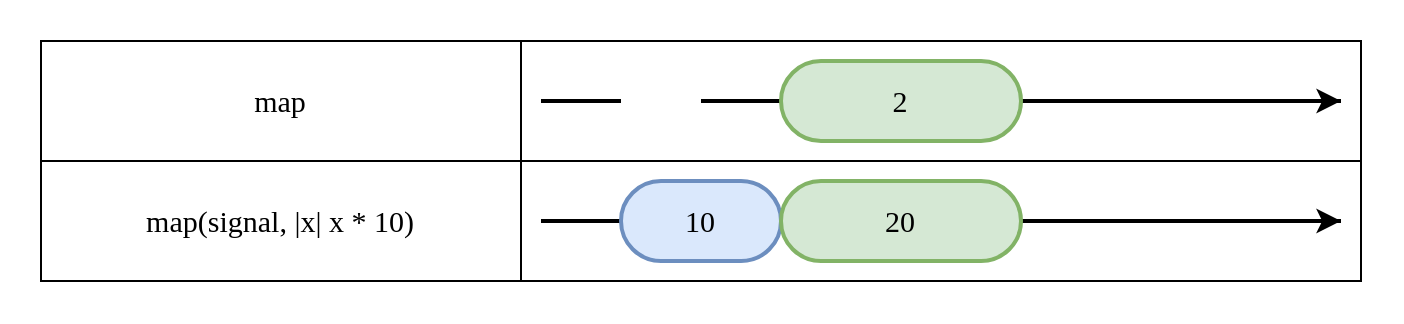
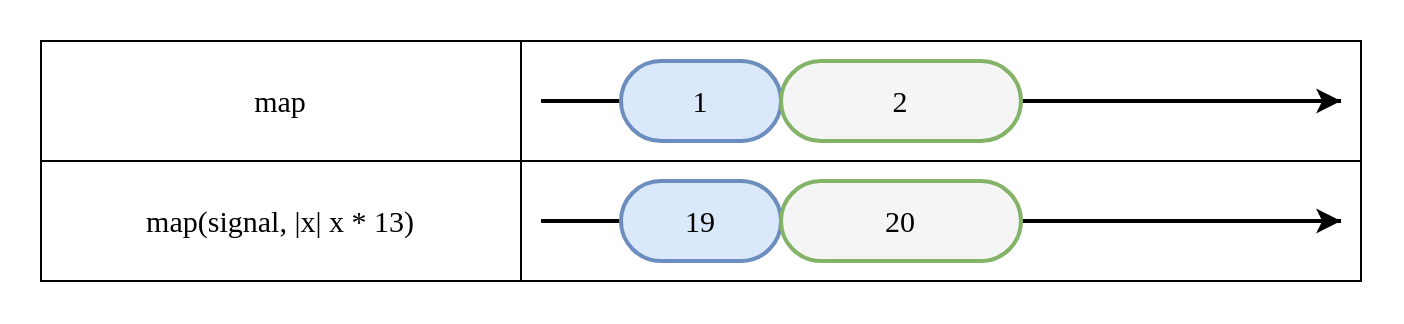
node "1": added
node "2": fillcolor #d5e8d4 -> #f5f5f5
node "map(signal, |x| x * 10)": label "map(signal, |x| x * 10)" -> "map(signal, |x| x * 13)"
node "10": label "10" -> "19"
node "20": fillcolor #d5e8d4 -> #f5f5f5
